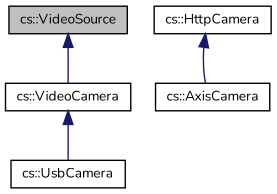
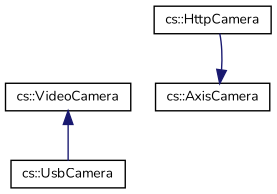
node "cs::VideoSource": removed
edge "cs::AxisCamera" -> "cs::HttpCamera": reversed
